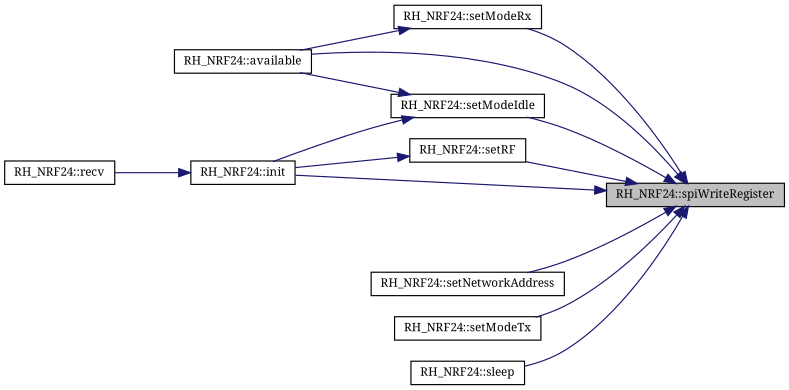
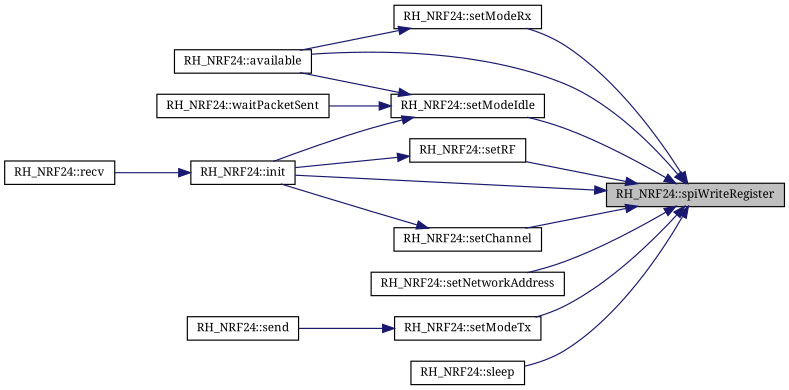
node "RH_NRF24::waitPacketSent": added
node "RH_NRF24::setChannel": added
node "RH_NRF24::send": added
